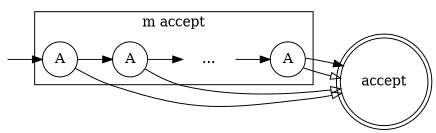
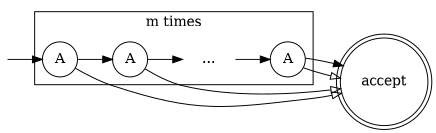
cluster "m accept": label "m accept" -> "m times"
